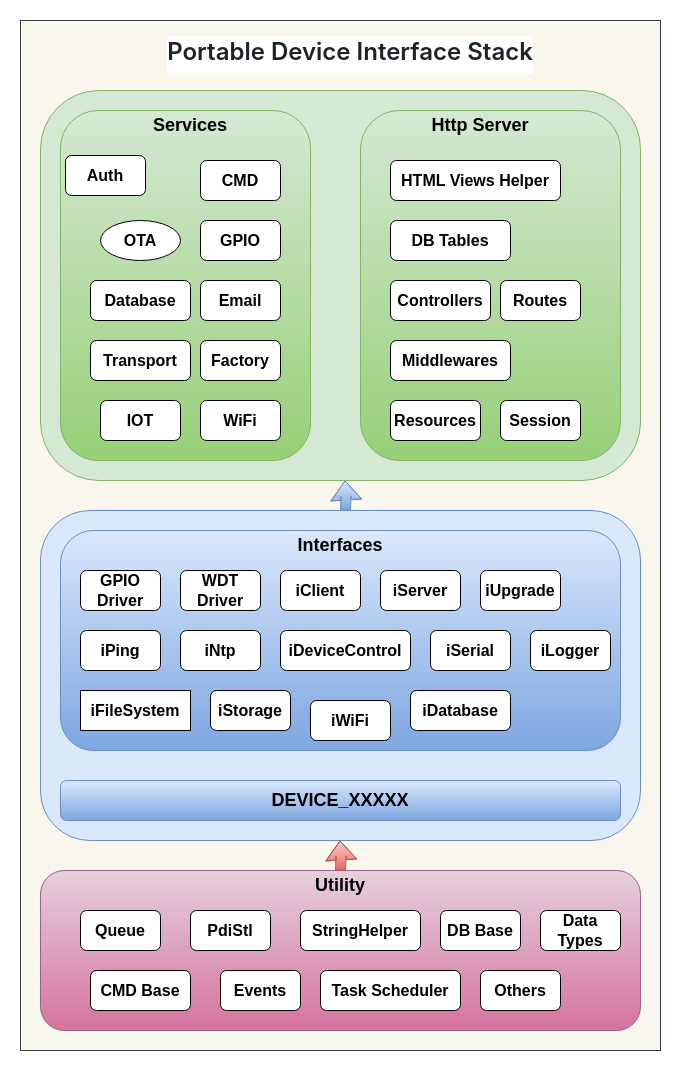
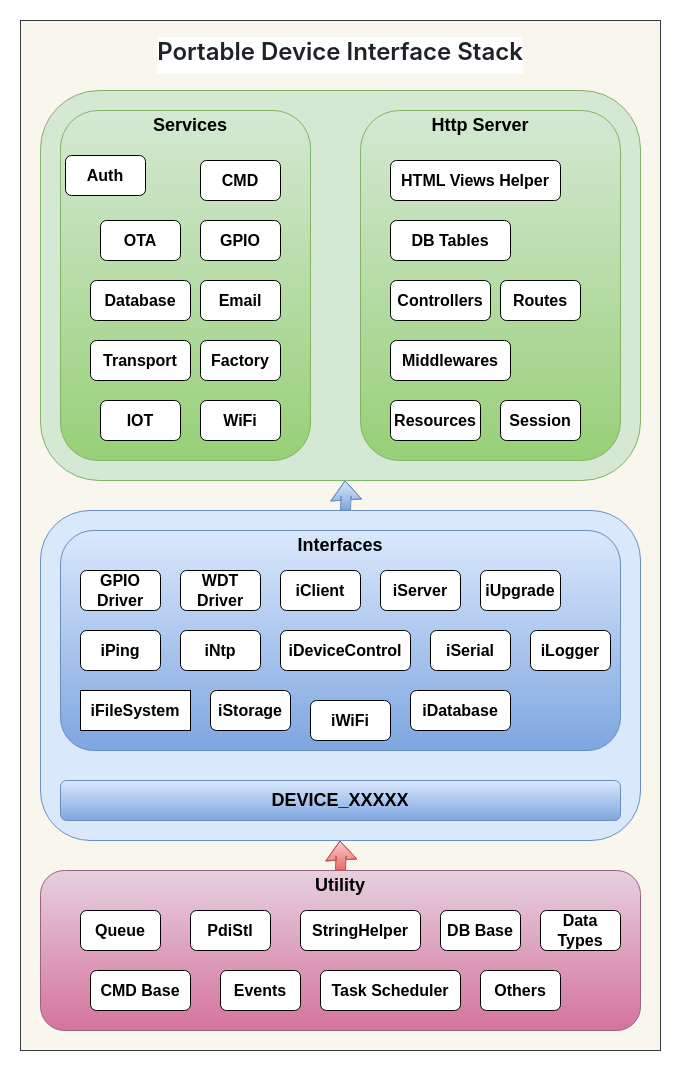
node "Portable Device Interface Stack": moved (351, 56) -> (341, 56)
node "OTA": shape ellipse -> rounded rectangle
